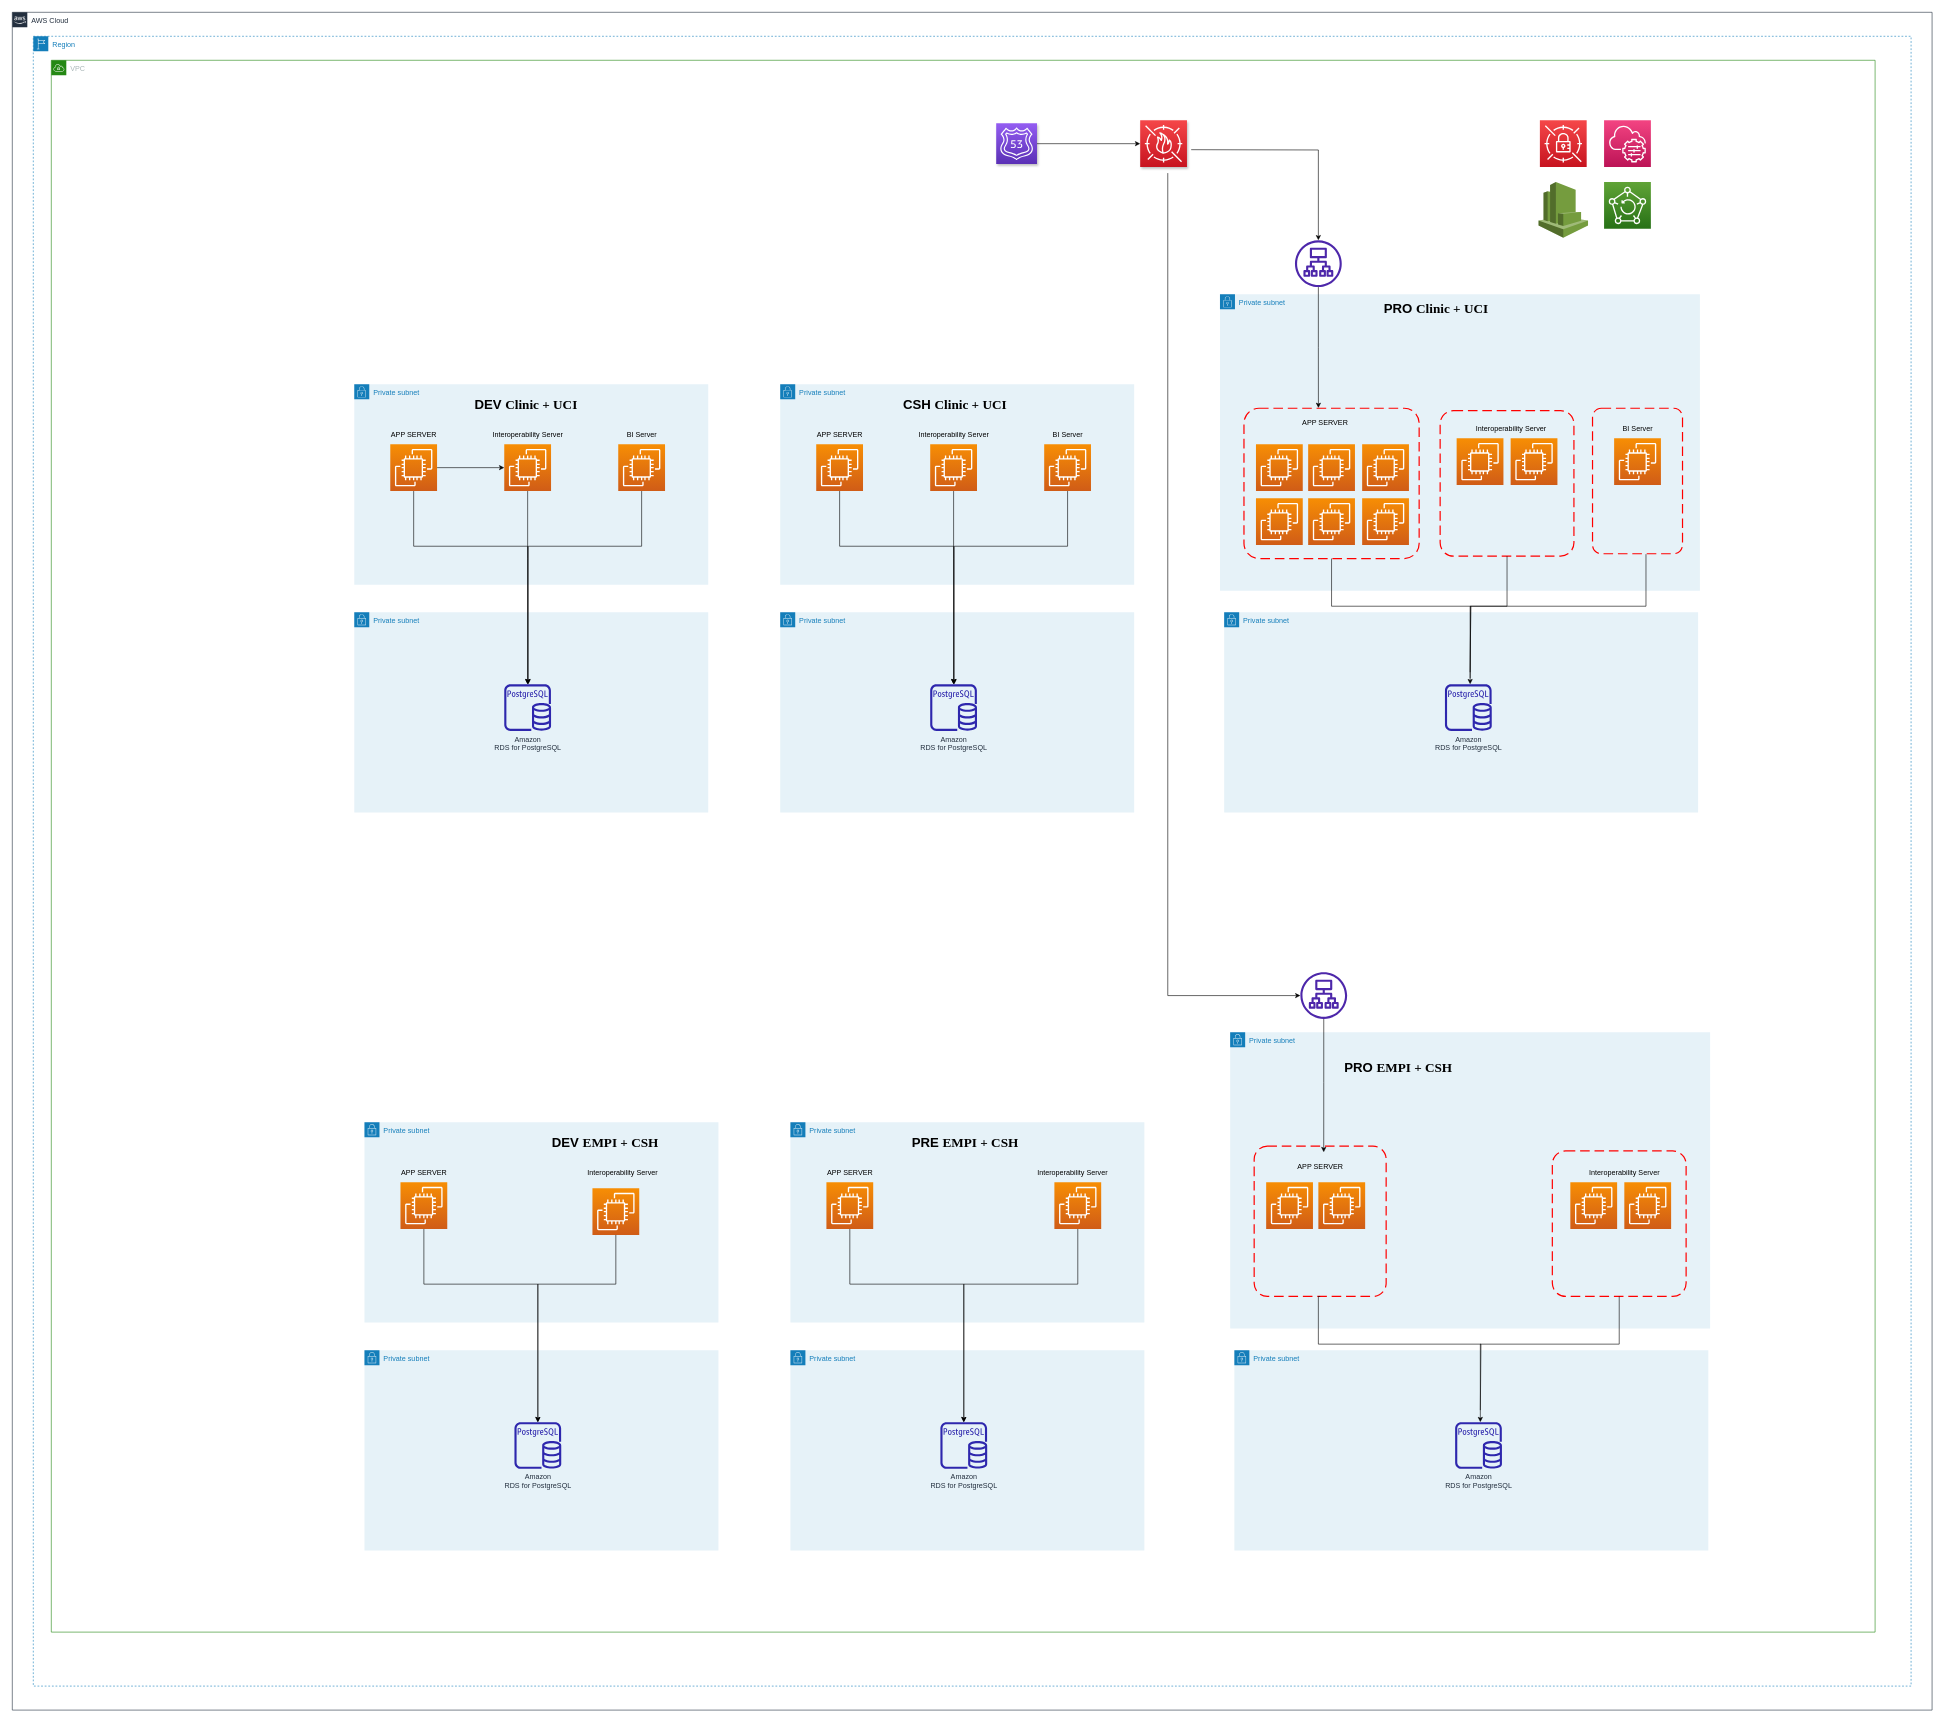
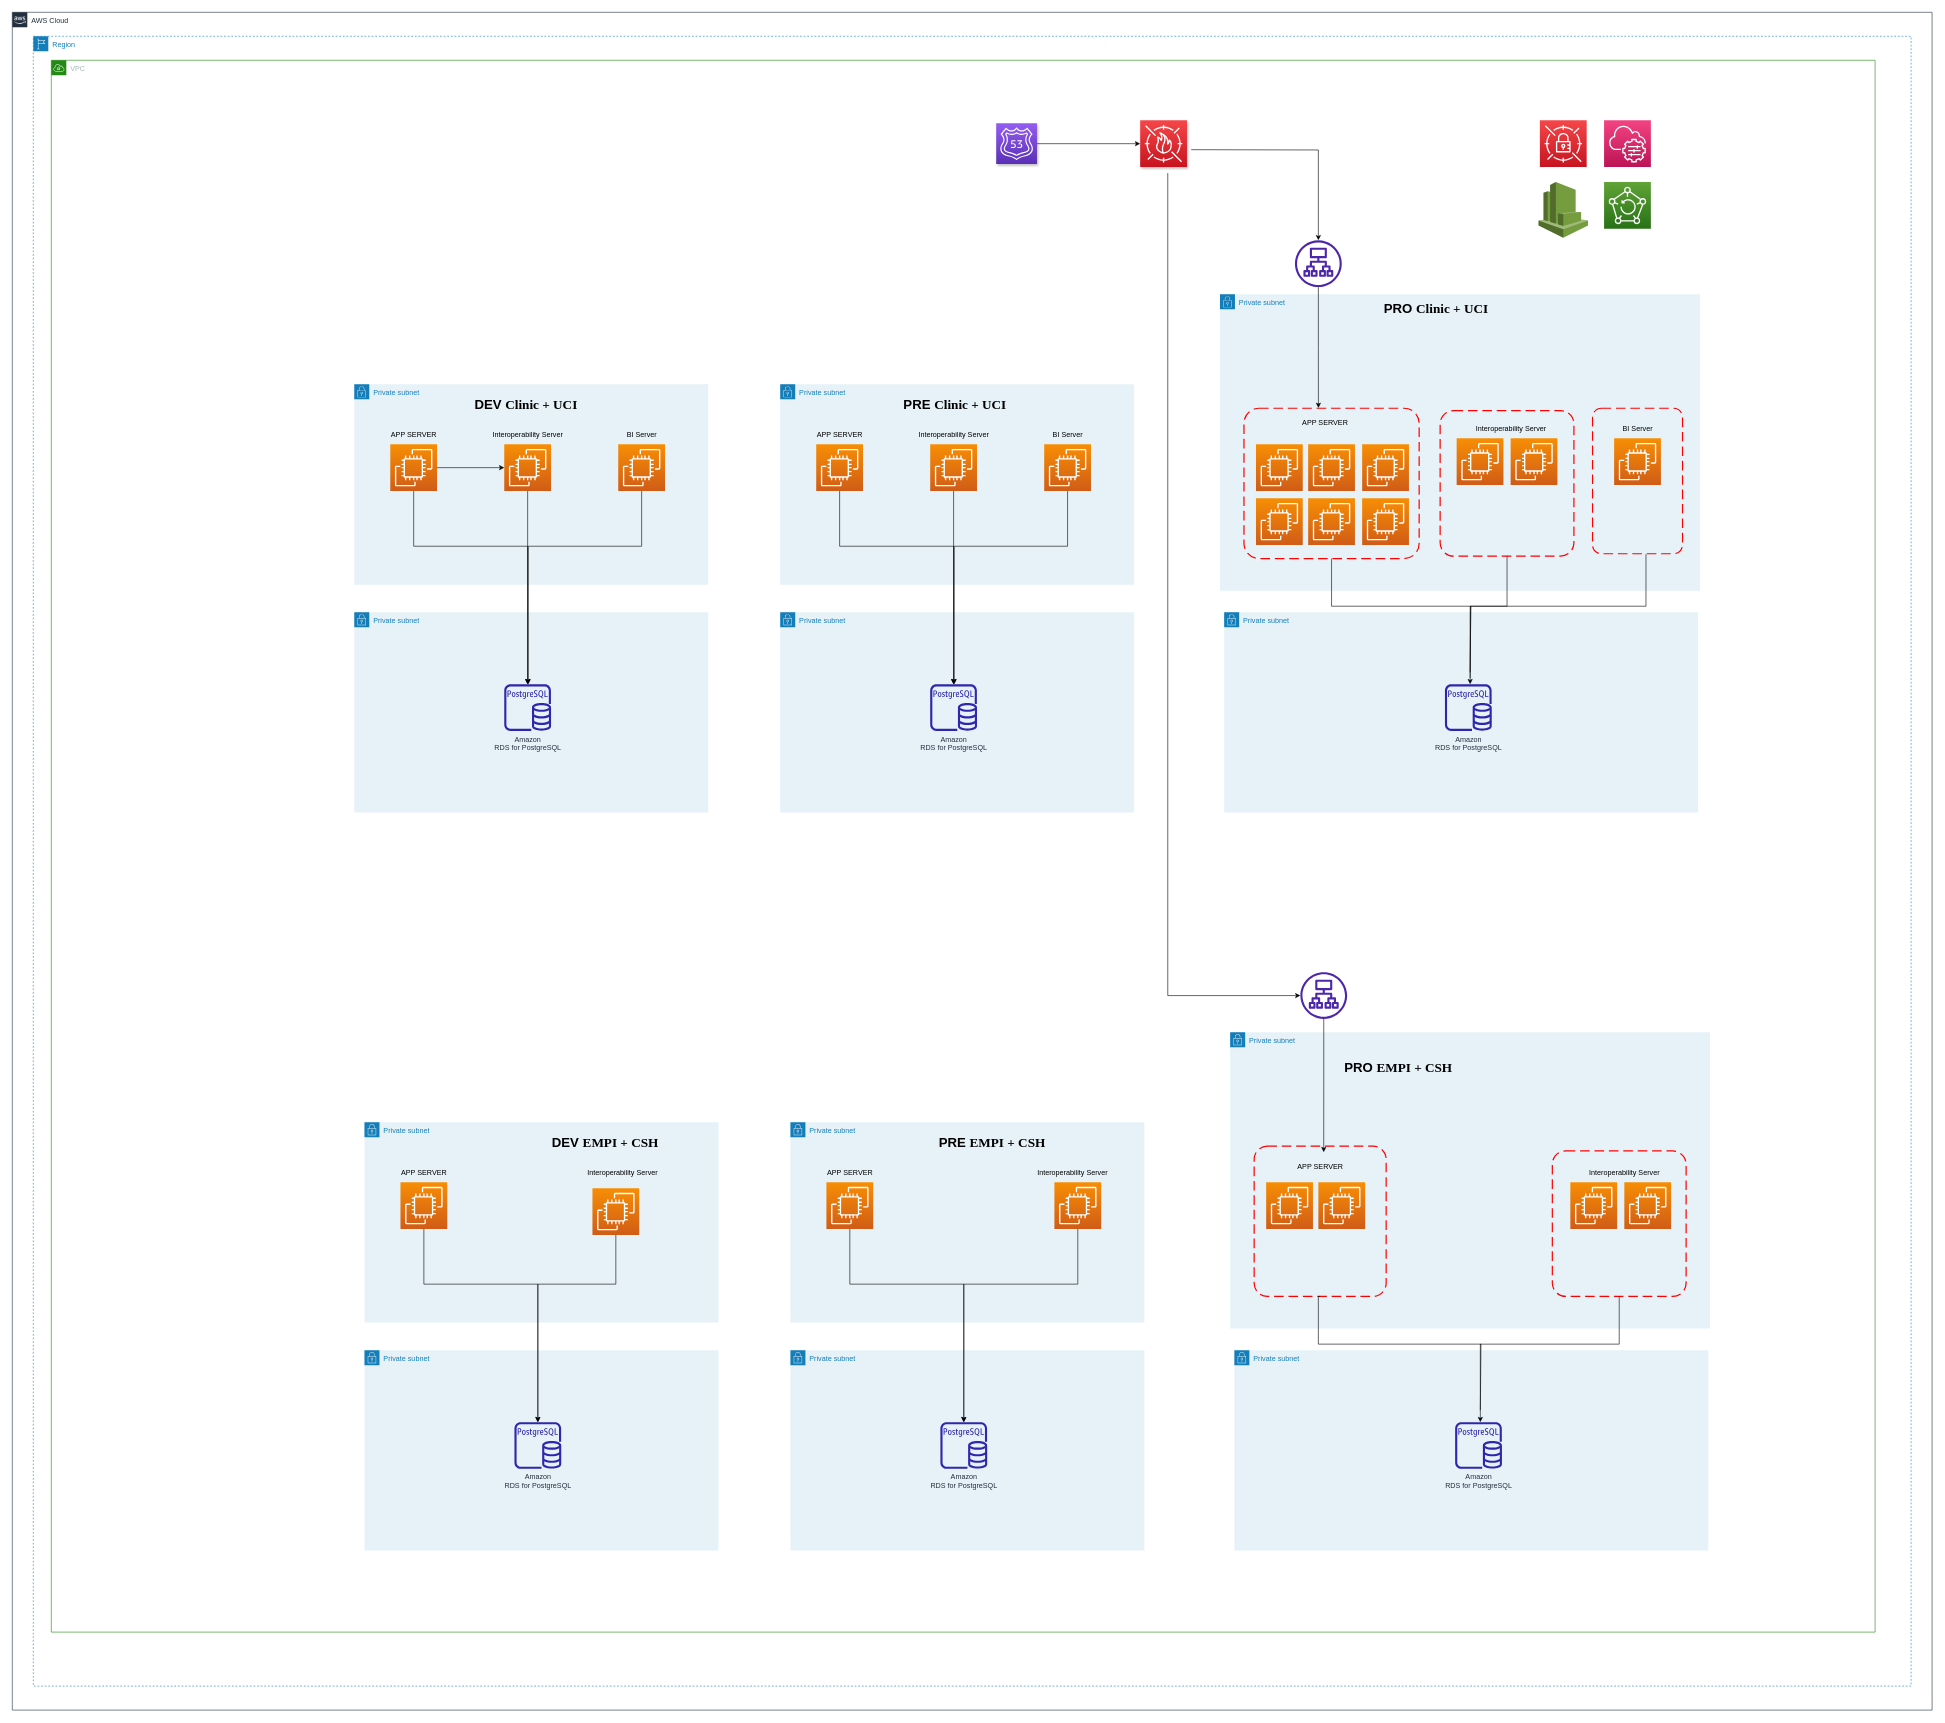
node "CSH Clinic + UCI": label "CSH Clinic + UCI" -> "PRE Clinic + UCI"
node "PRE EMPI + CSH": moved (965, 1143) -> (992, 1143)
